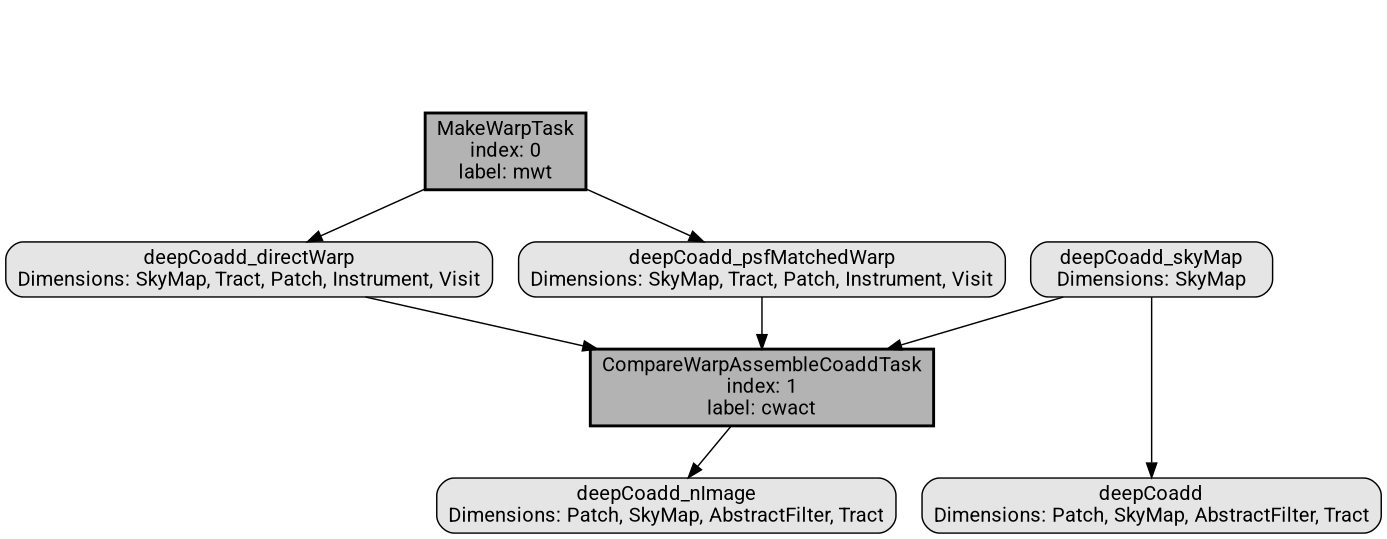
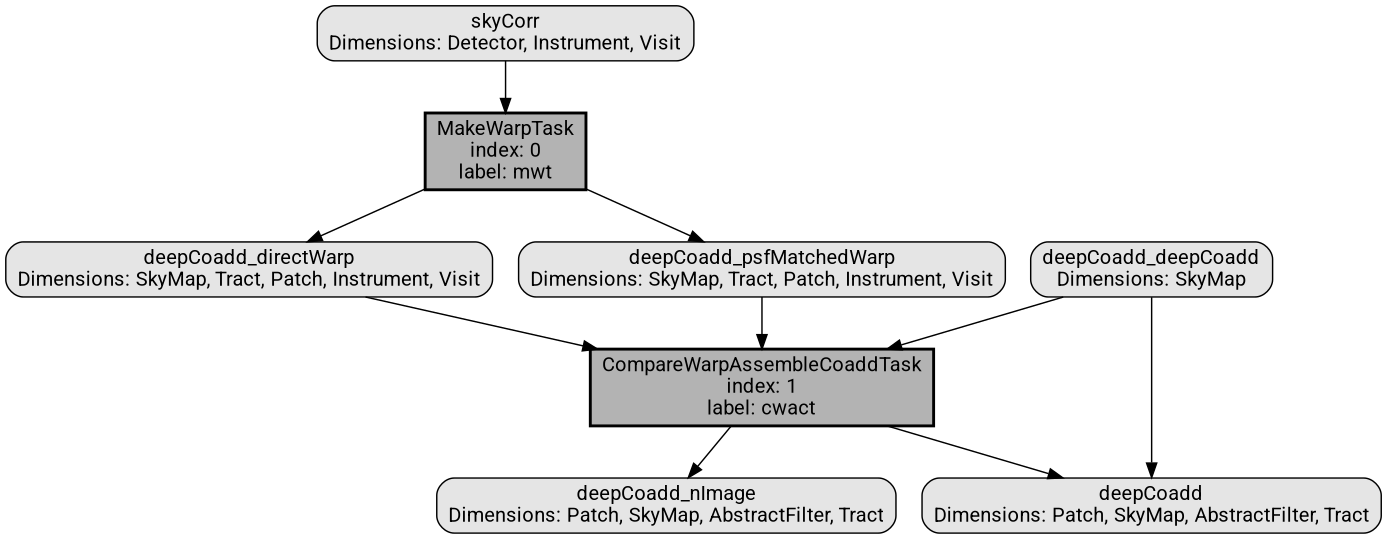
node "skyCorr Dimensions: Detector, Instrument, Visit": added
node "deepCoadd_skyMap Dimensions: SkyMap": label "deepCoadd_skyMap Dimensions: SkyMap" -> "deepCoadd_deepCoadd Dimensions: SkyMap"
edge "CompareWarpAssembleCoaddTask index: 1 label: cwact" -> "deepCoadd Dimensions: Patch, SkyMap, AbstractFilter, Tract": added
